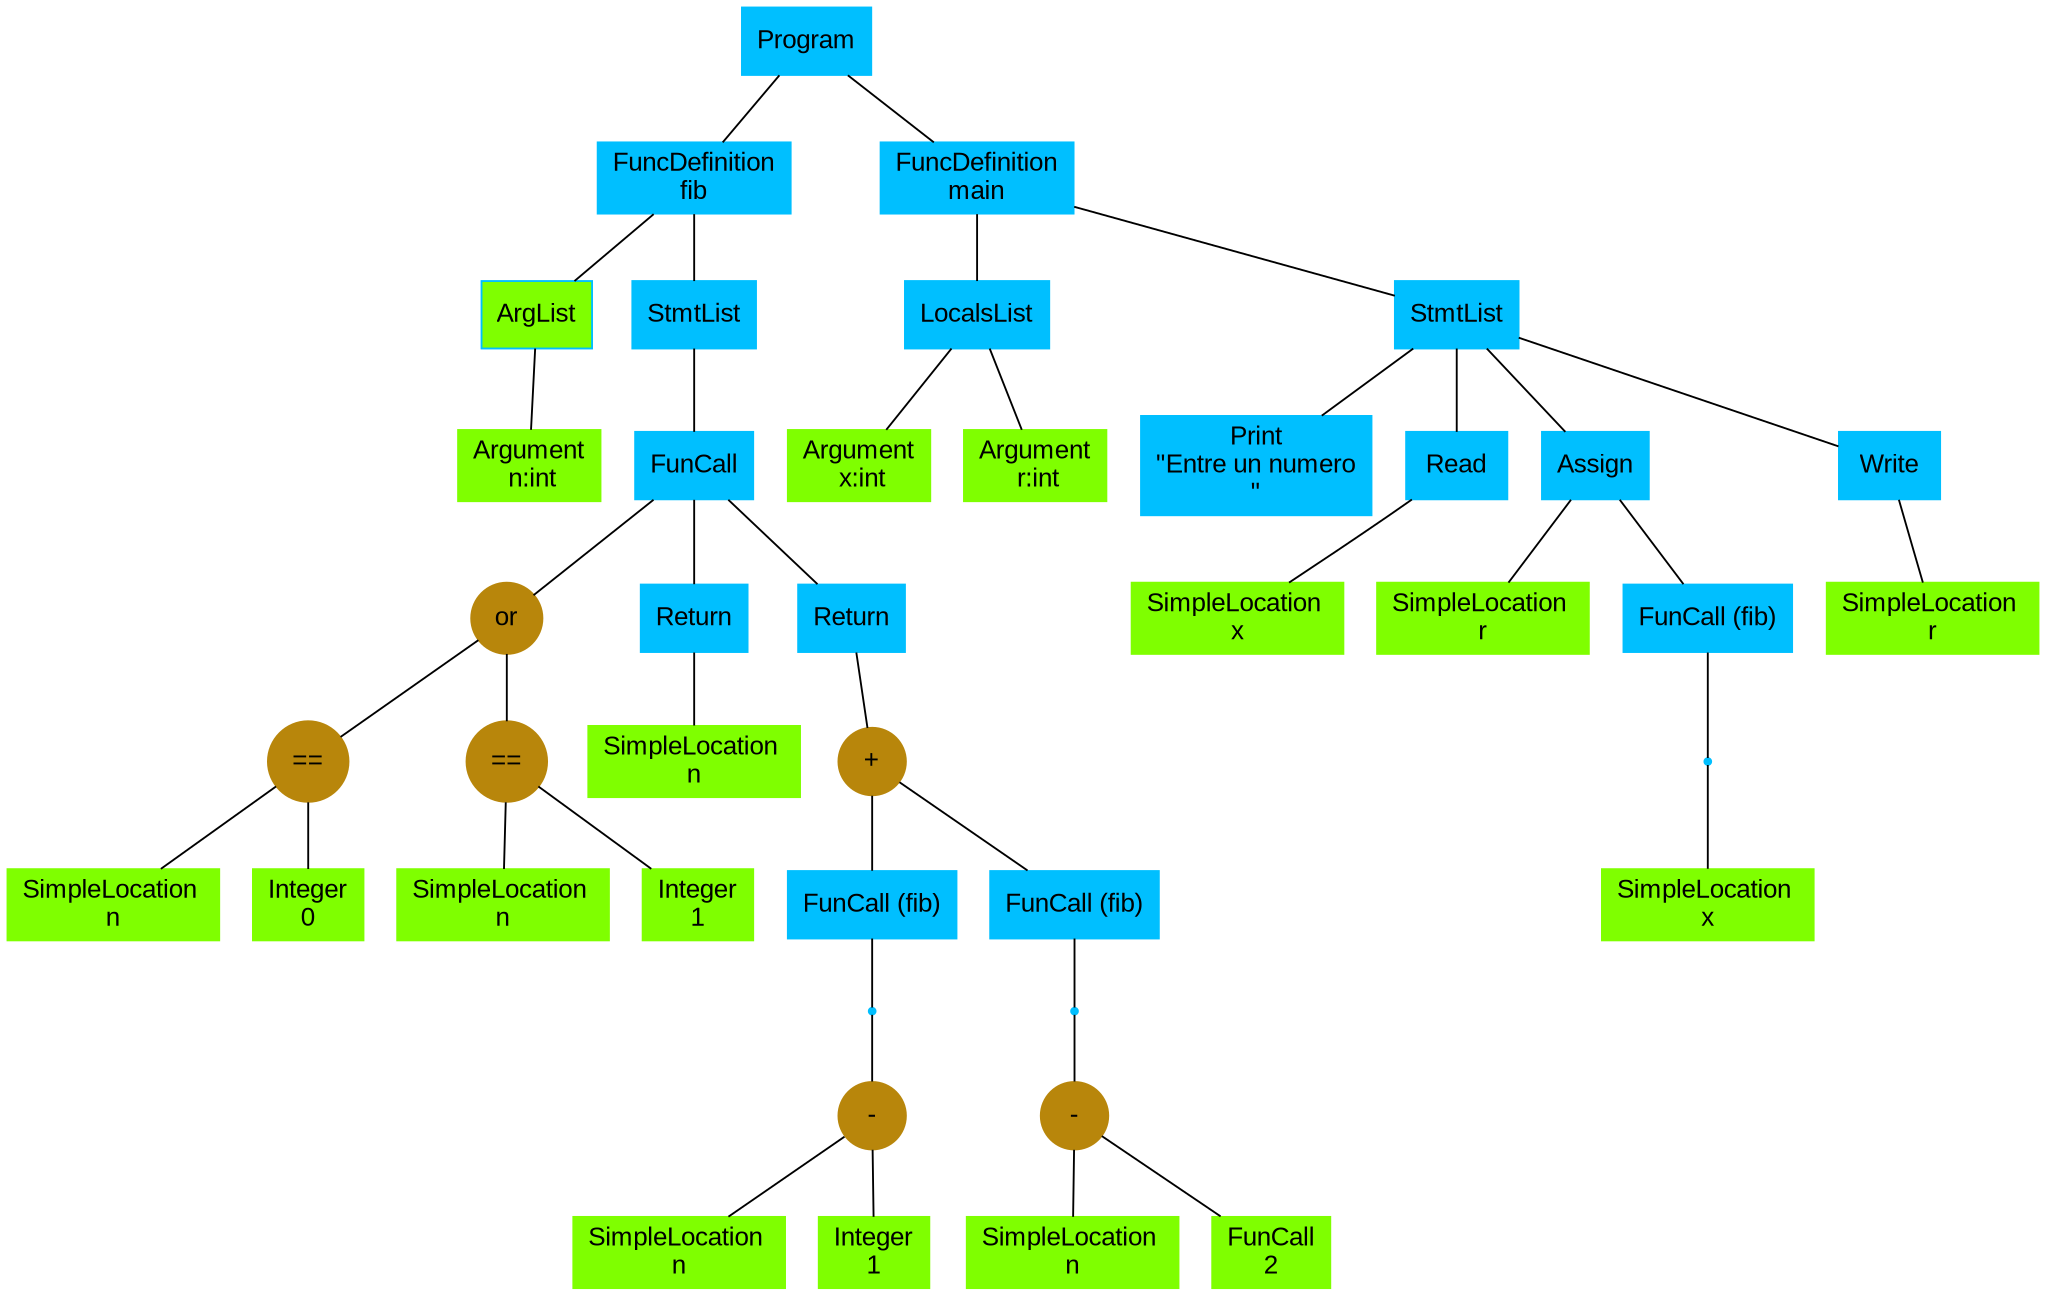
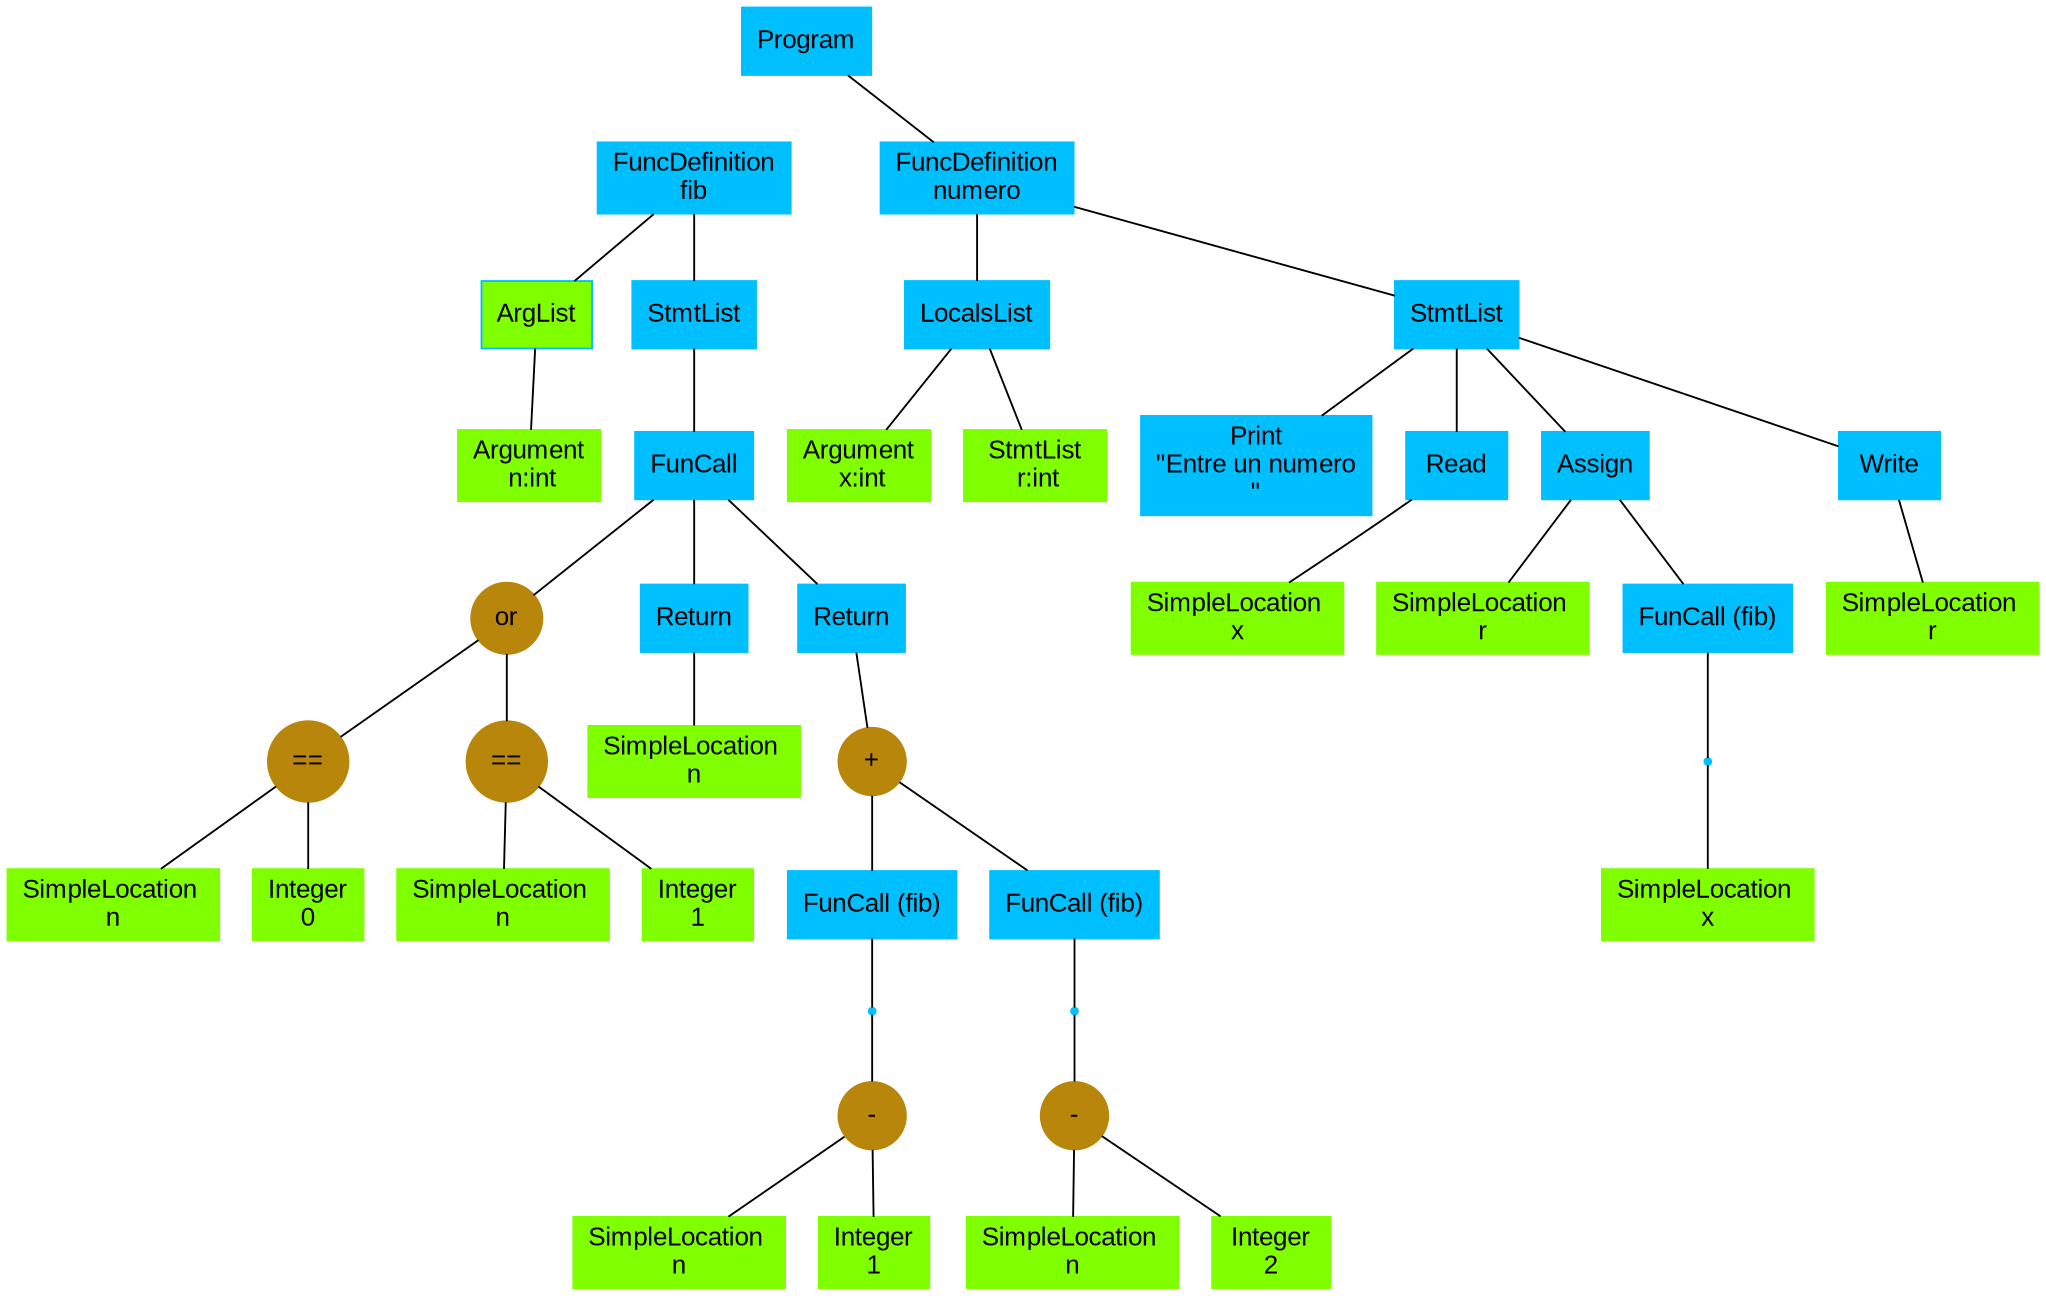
edge "Program" -- "FuncDefinition fib": removed
node "FuncDefinition main": label "FuncDefinition main" -> "FuncDefinition numero"
node "Argument r:int": label "Argument r:int" -> "StmtList r:int"
node "FunCall 2": label "FunCall 2" -> "Integer 2"
